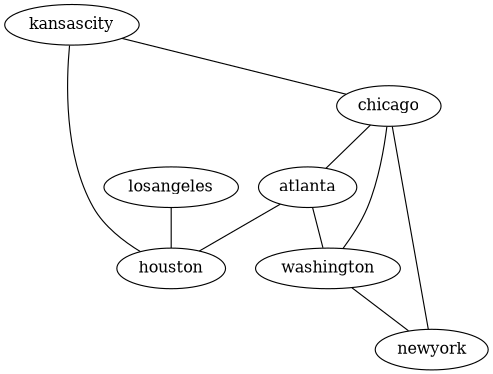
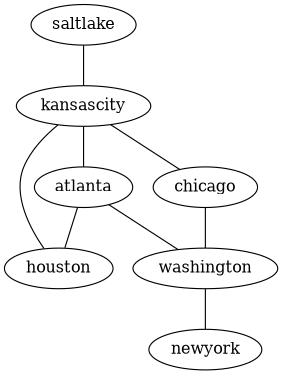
node "saltlake": added
edge "chicago" -- "atlanta": now "kansascity" -- "atlanta"
node "losangeles": removed
edge "chicago" -- "newyork": removed
